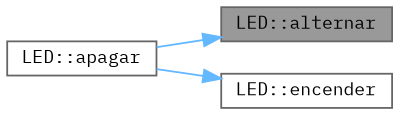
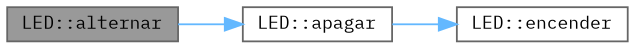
edge "LED::apagar" -> "LED::alternar": reversed
